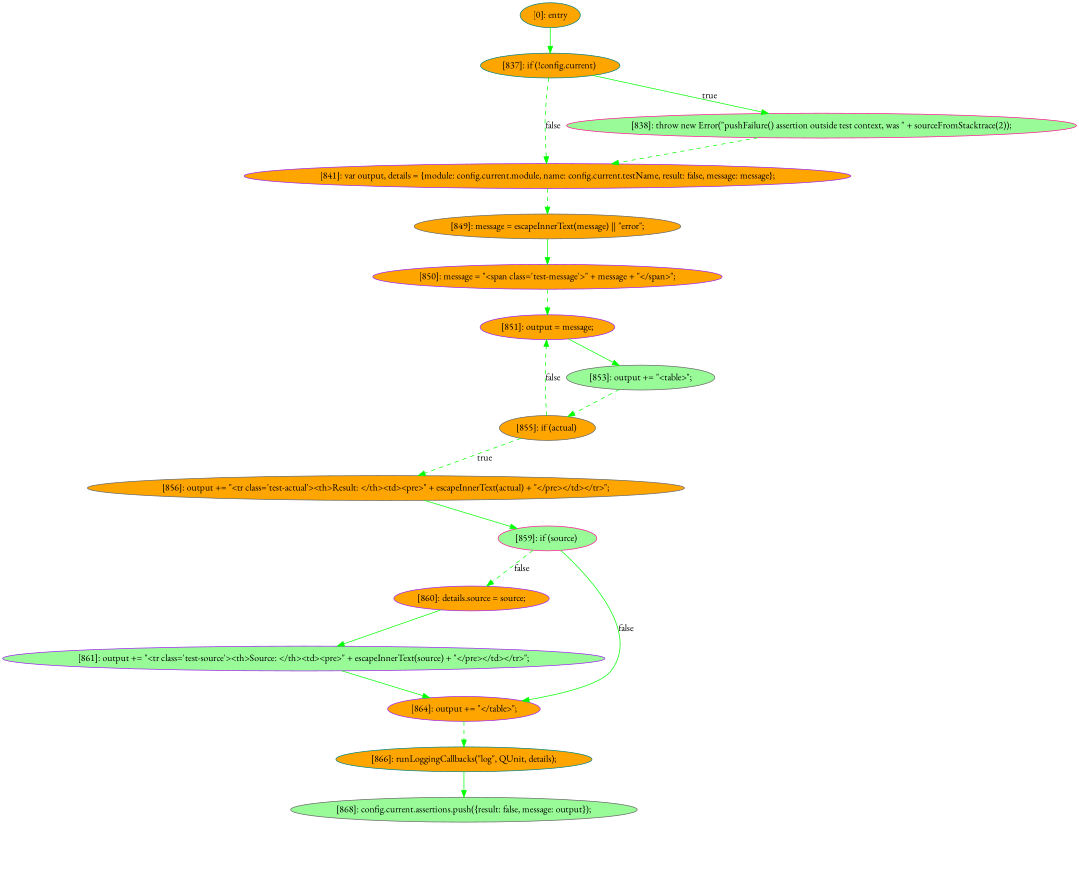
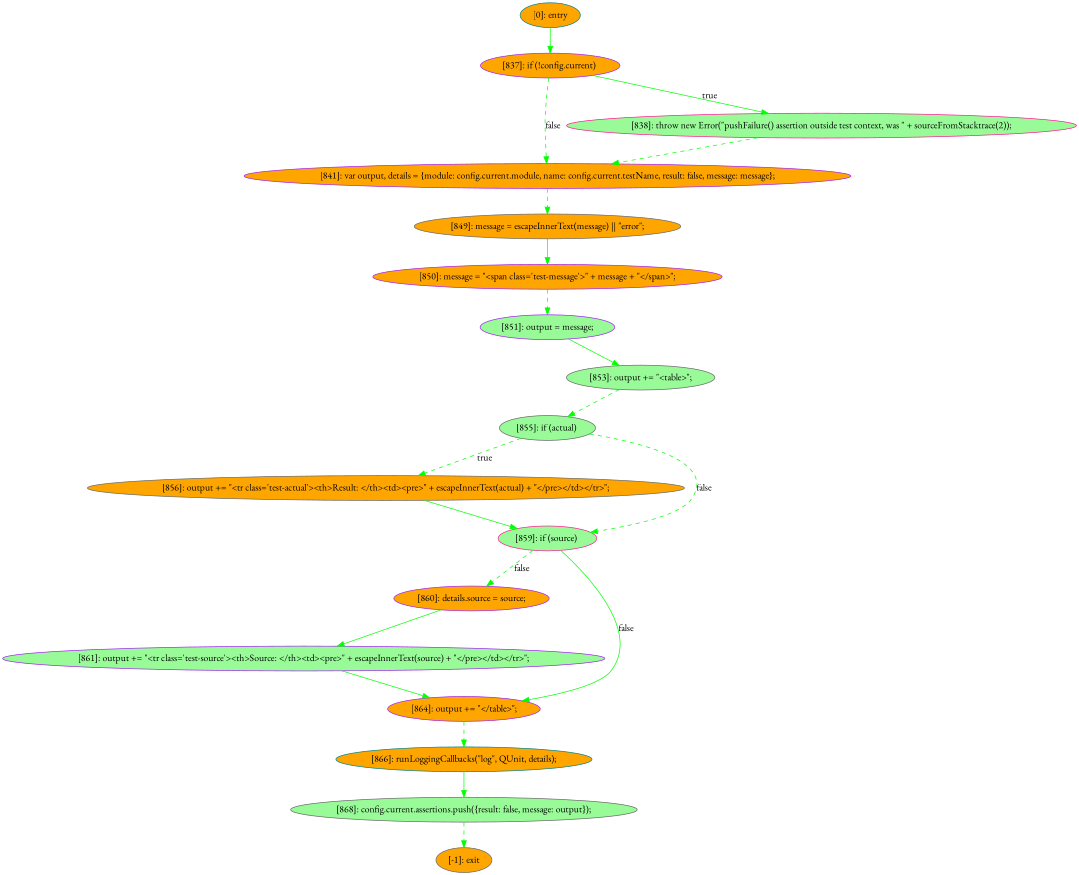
node "[837]: if (!config.current)": color teal -> purple
node "[851]: output = message;": fillcolor orange -> palegreen
edge "[855]: if (actual)" -> "[851]: output = message;": now "[855]: if (actual)" -> "[859]: if (source)"
node "[855]: if (actual)": fillcolor orange -> palegreen
node "[-1]: exit": added
